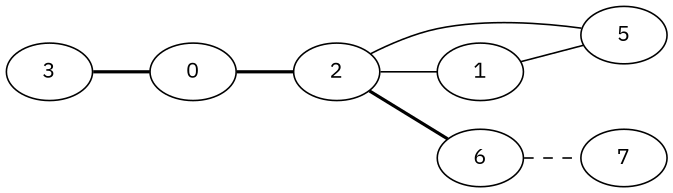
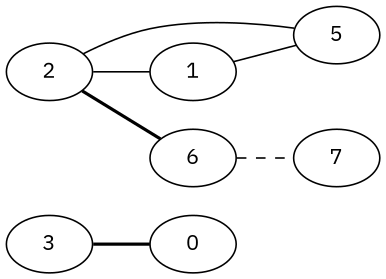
edge "0" -- "2": removed
